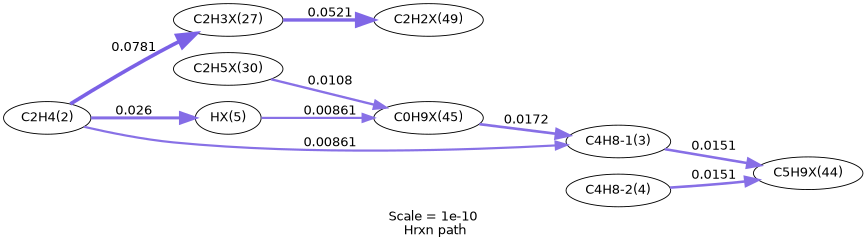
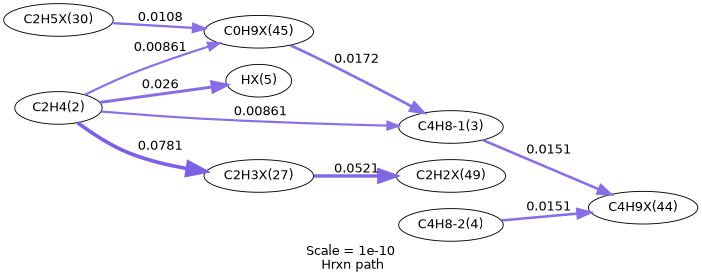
edge "HX(5)" -> "C0H9X(45)": now "C2H4(2)" -> "C0H9X(45)"
node "C5H9X(44)": label "C5H9X(44)" -> "C4H9X(44)"
